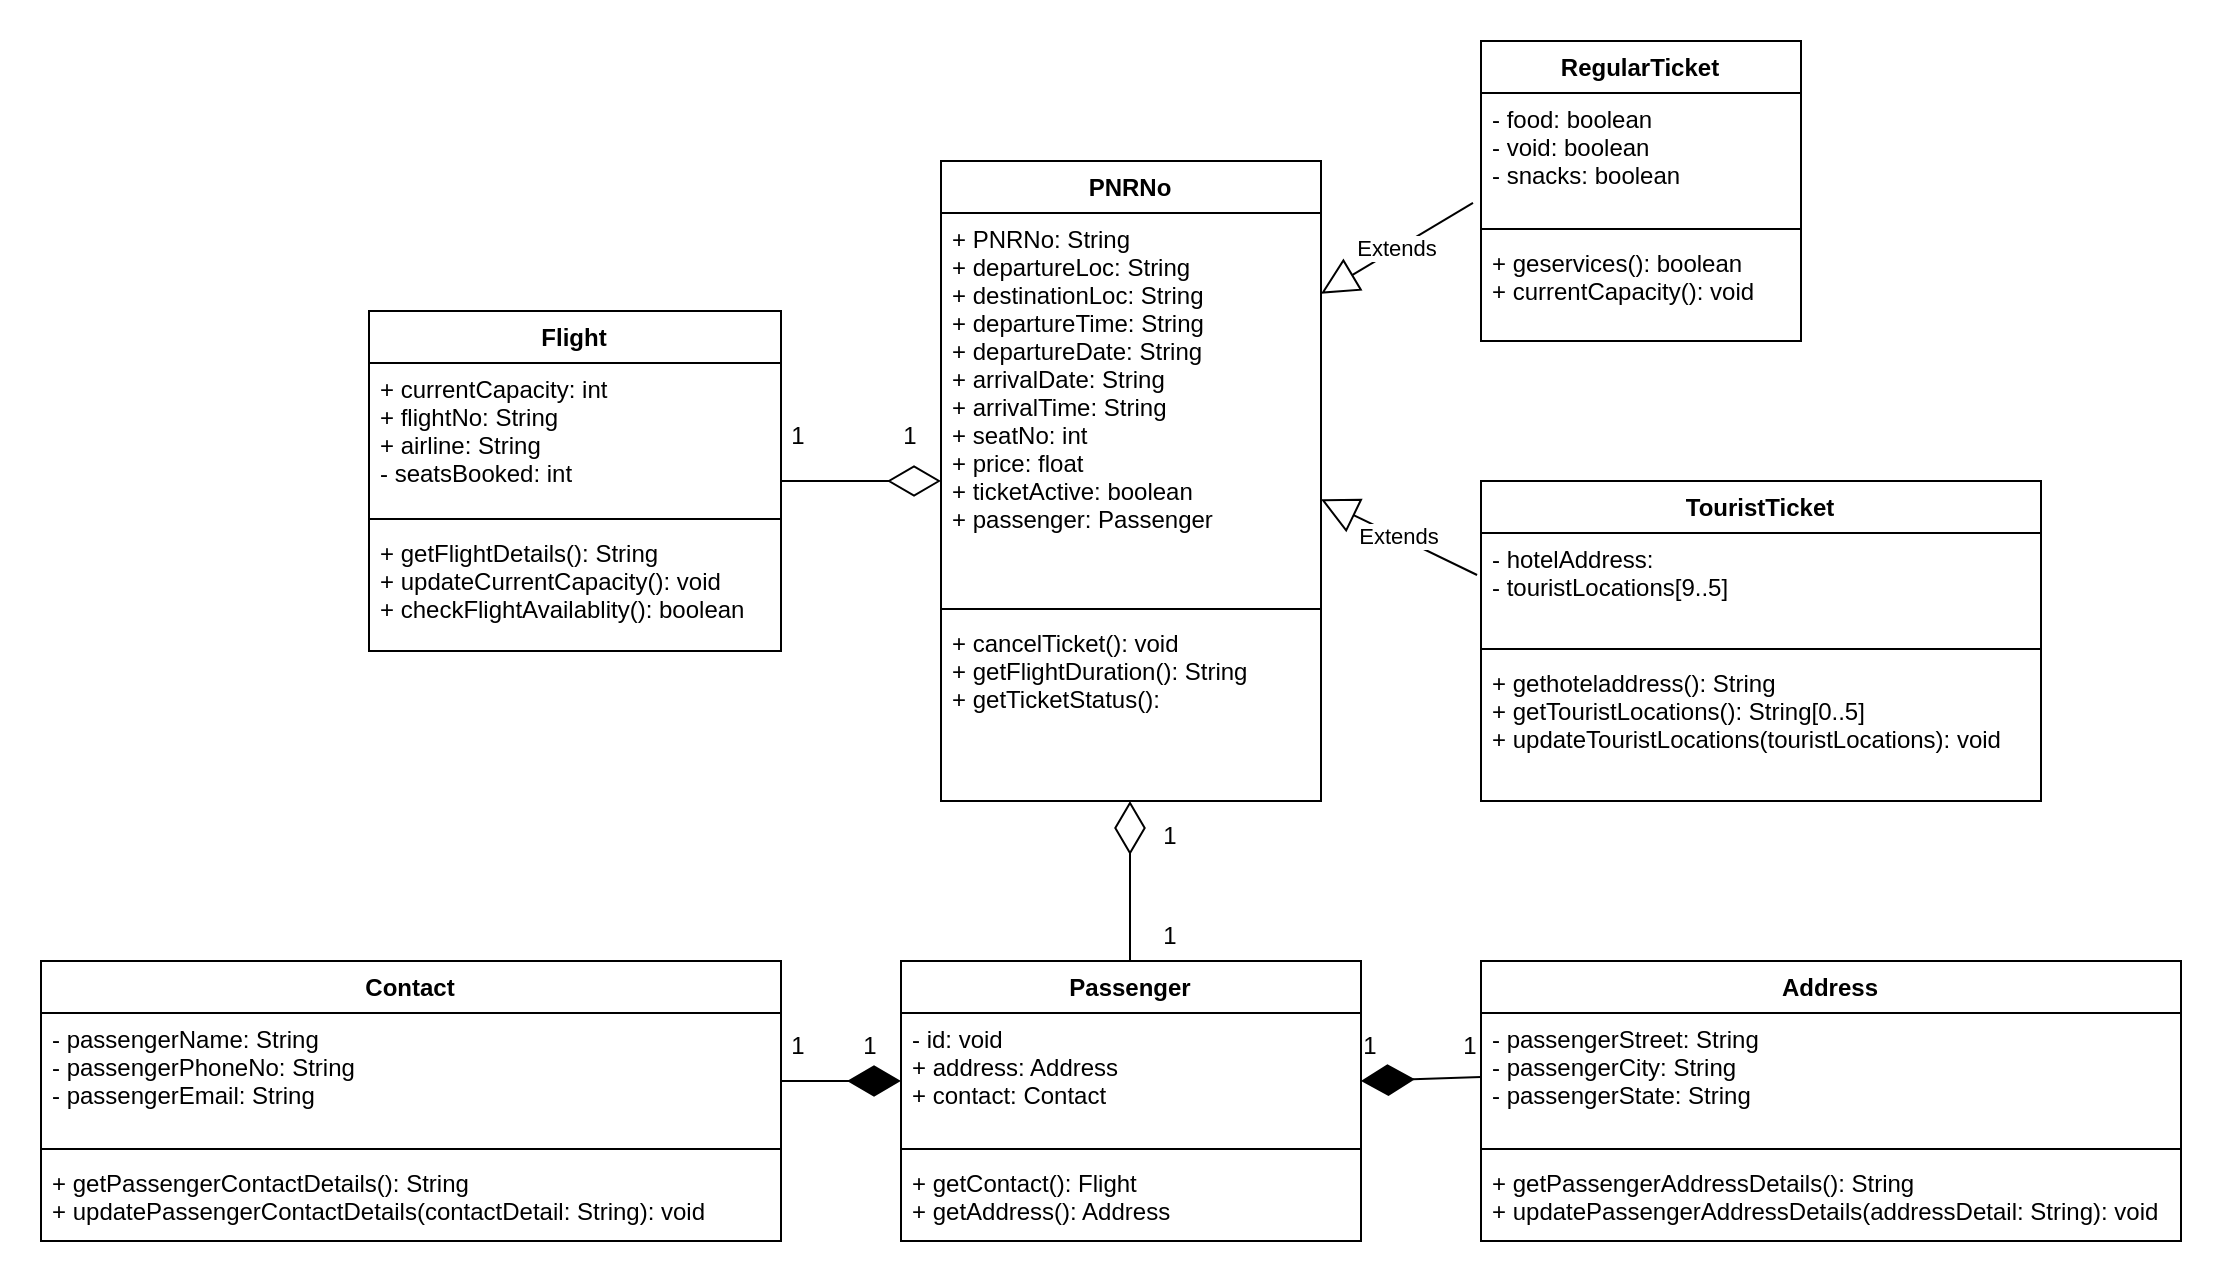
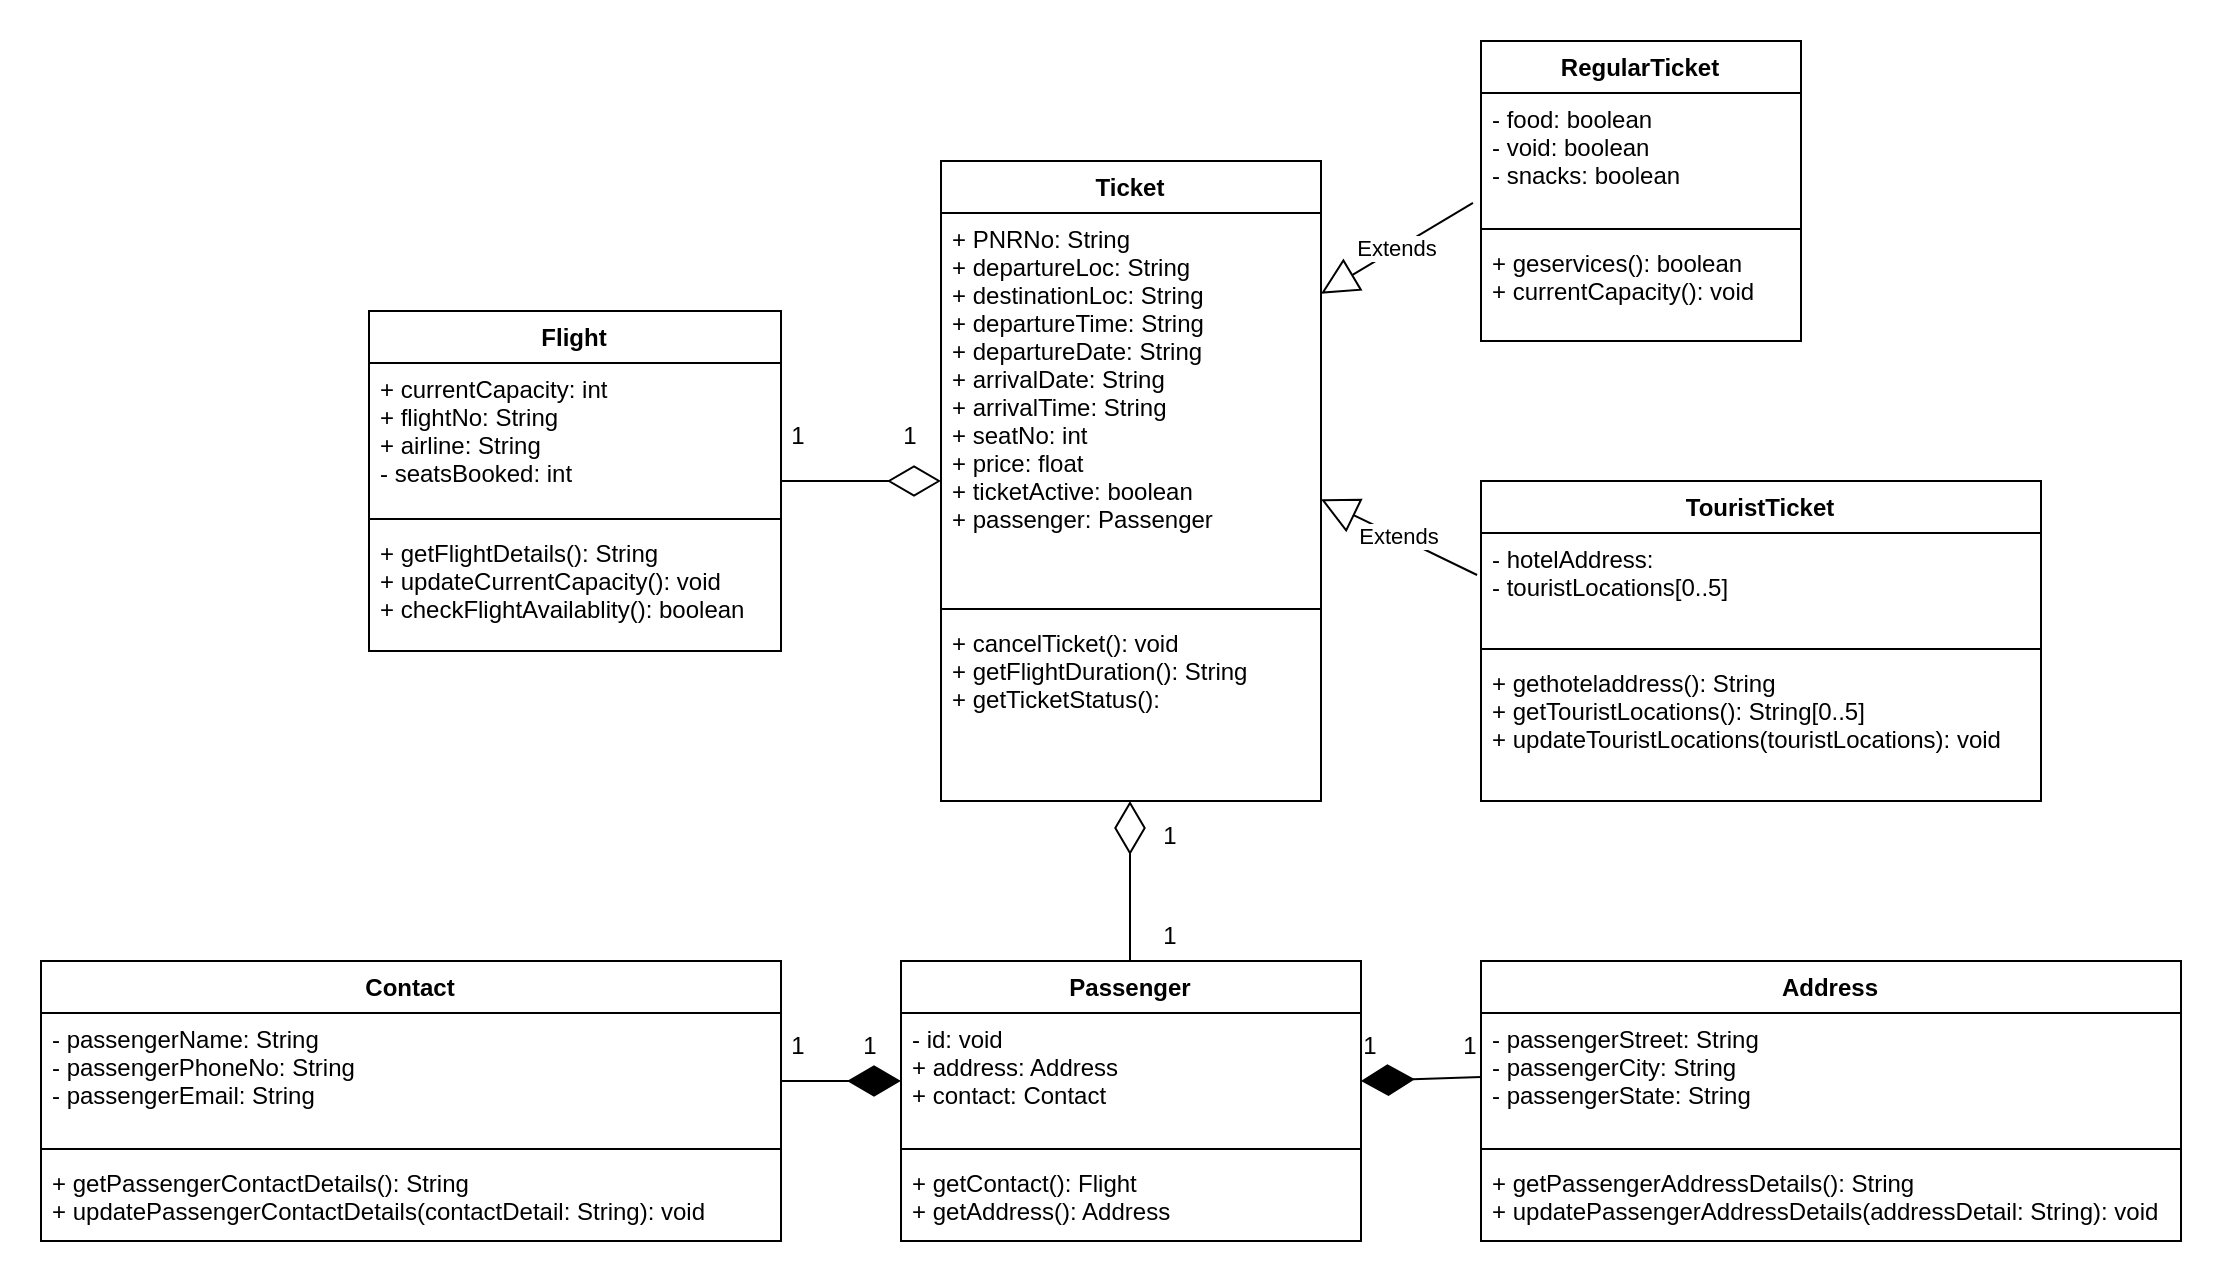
node "PNRNo": label "PNRNo" -> "Ticket"
node "- hotelAddress: - touristLocations[9..5]": label "- hotelAddress: - touristLocations[9..5]" -> "- hotelAddress: - touristLocations[0..5]"
